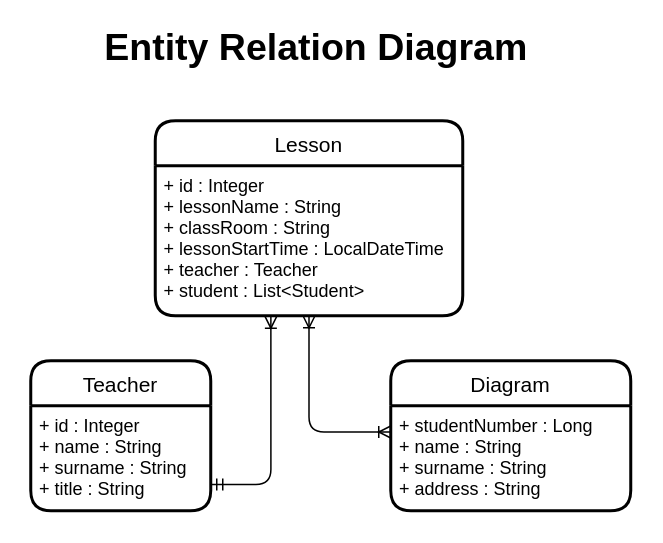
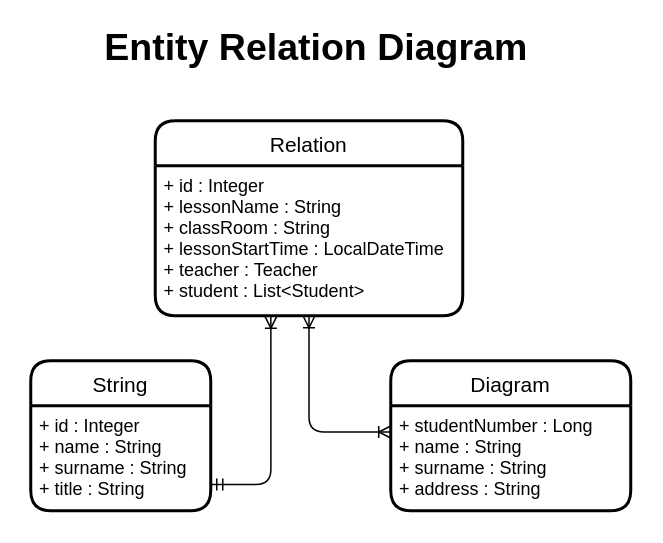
node "Lesson": label "Lesson" -> "Relation"
node "Teacher": label "Teacher" -> "String"
